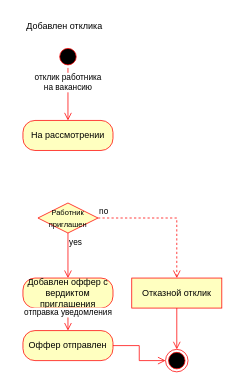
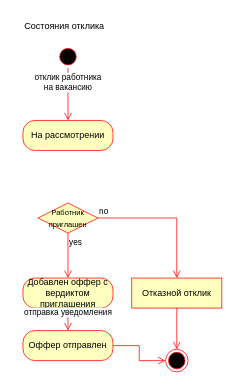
node "Добавлен отклика": label "Добавлен отклика" -> "Состояния отклика"
edge "Работник приглашен" -> "Отказной отклик": style dashed -> solid
